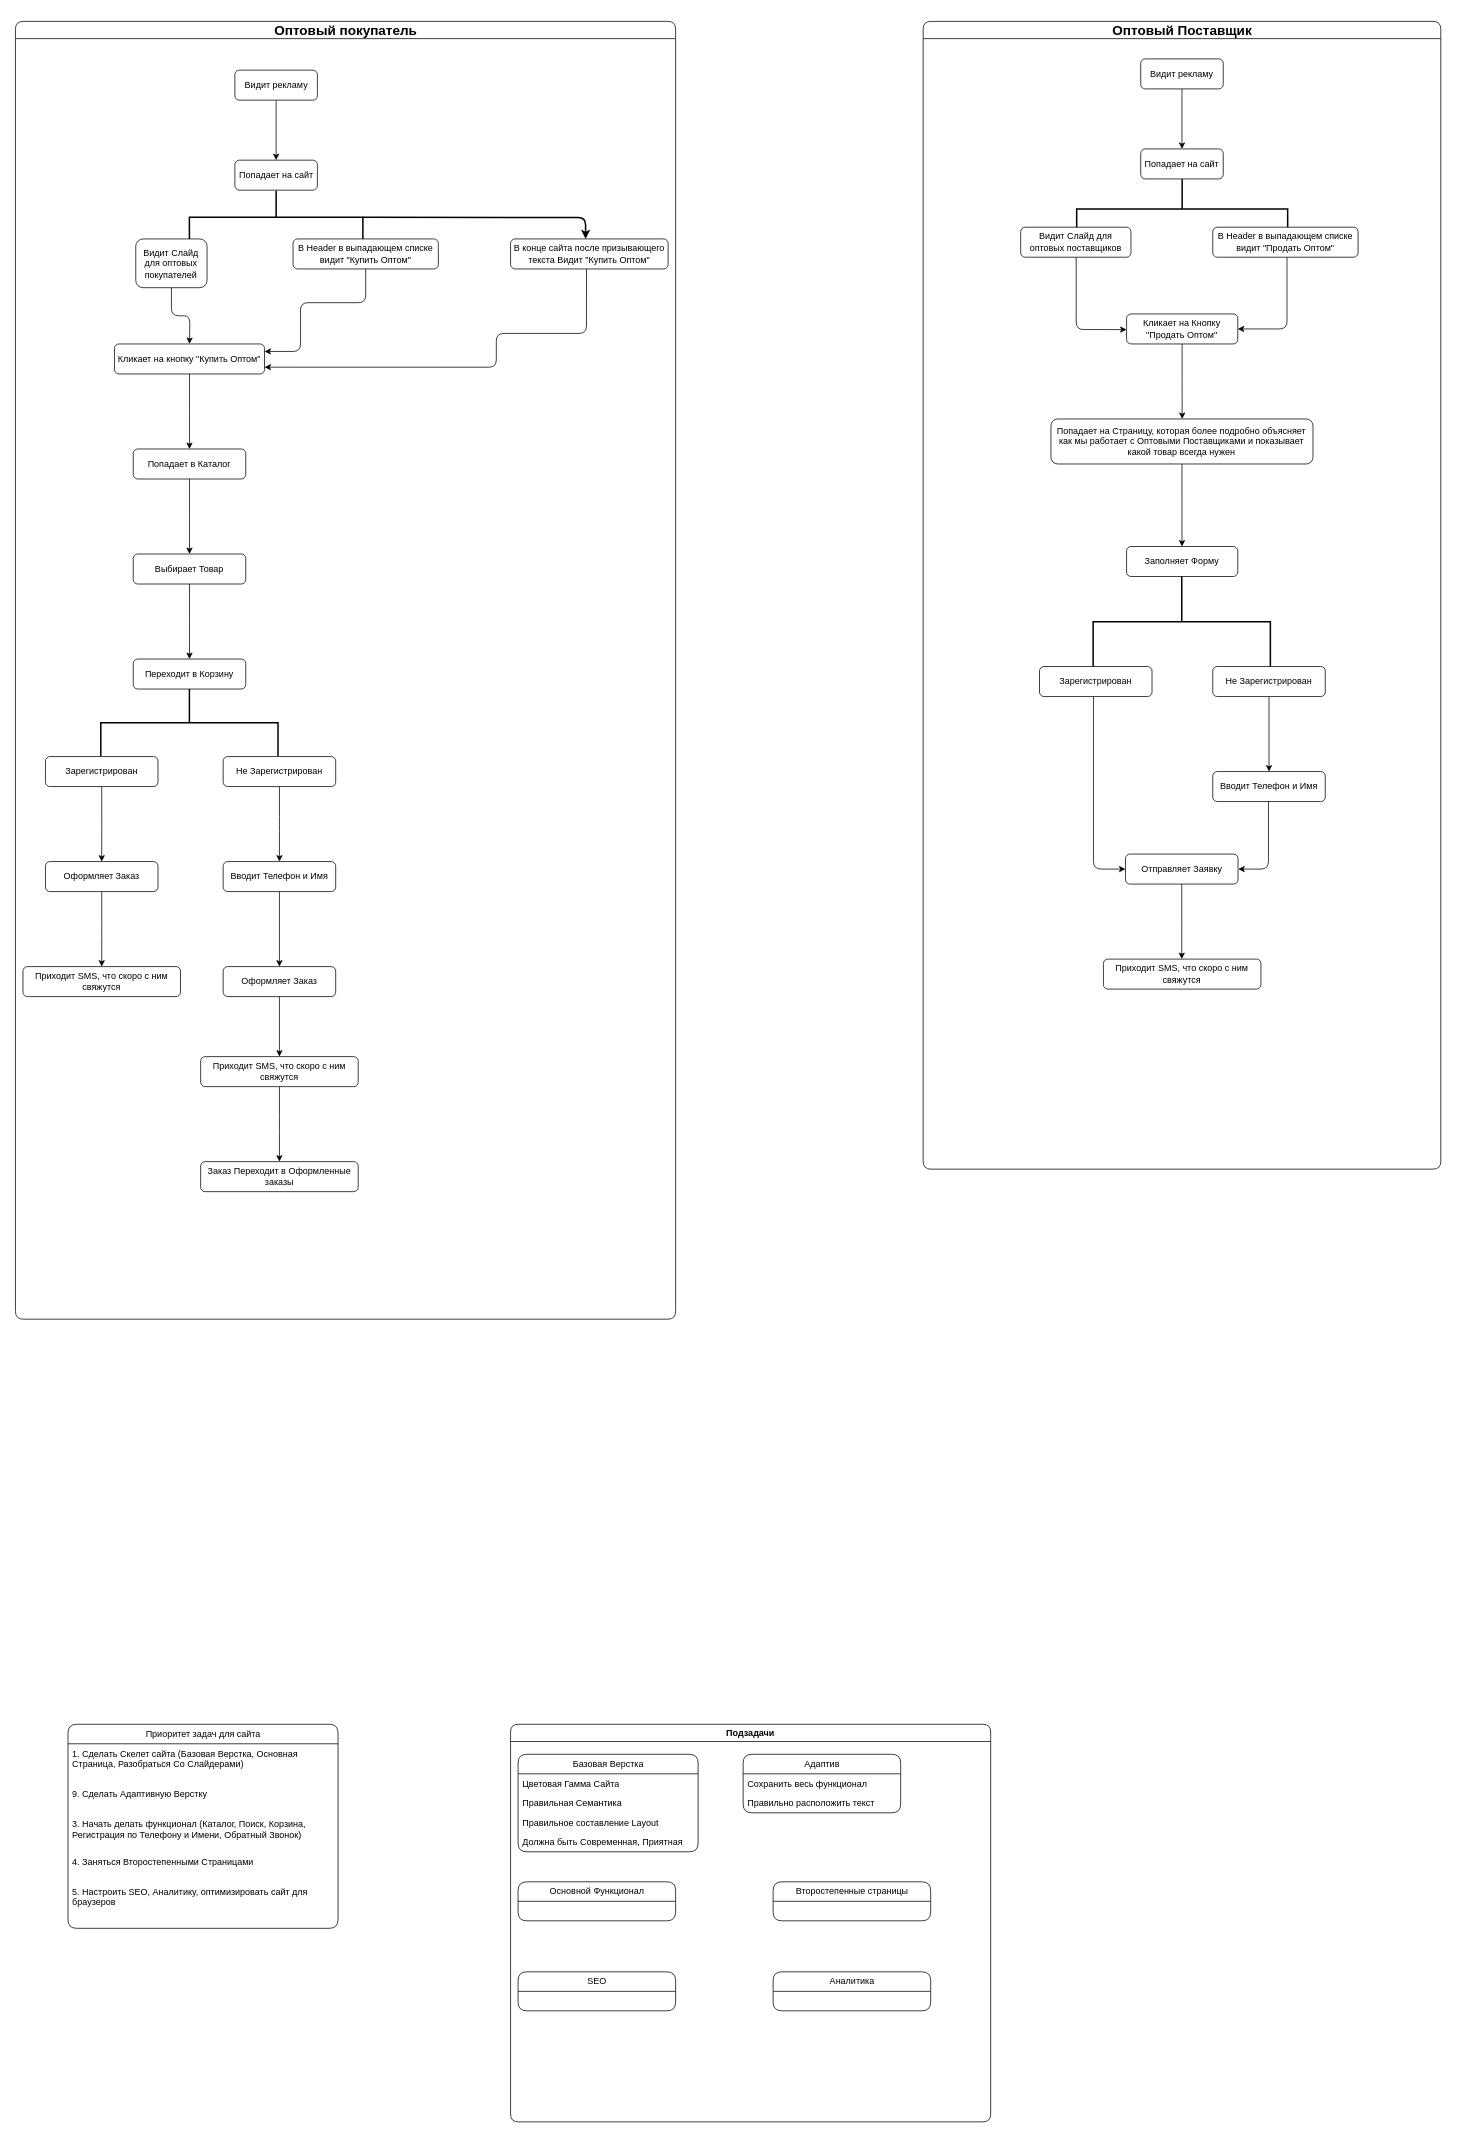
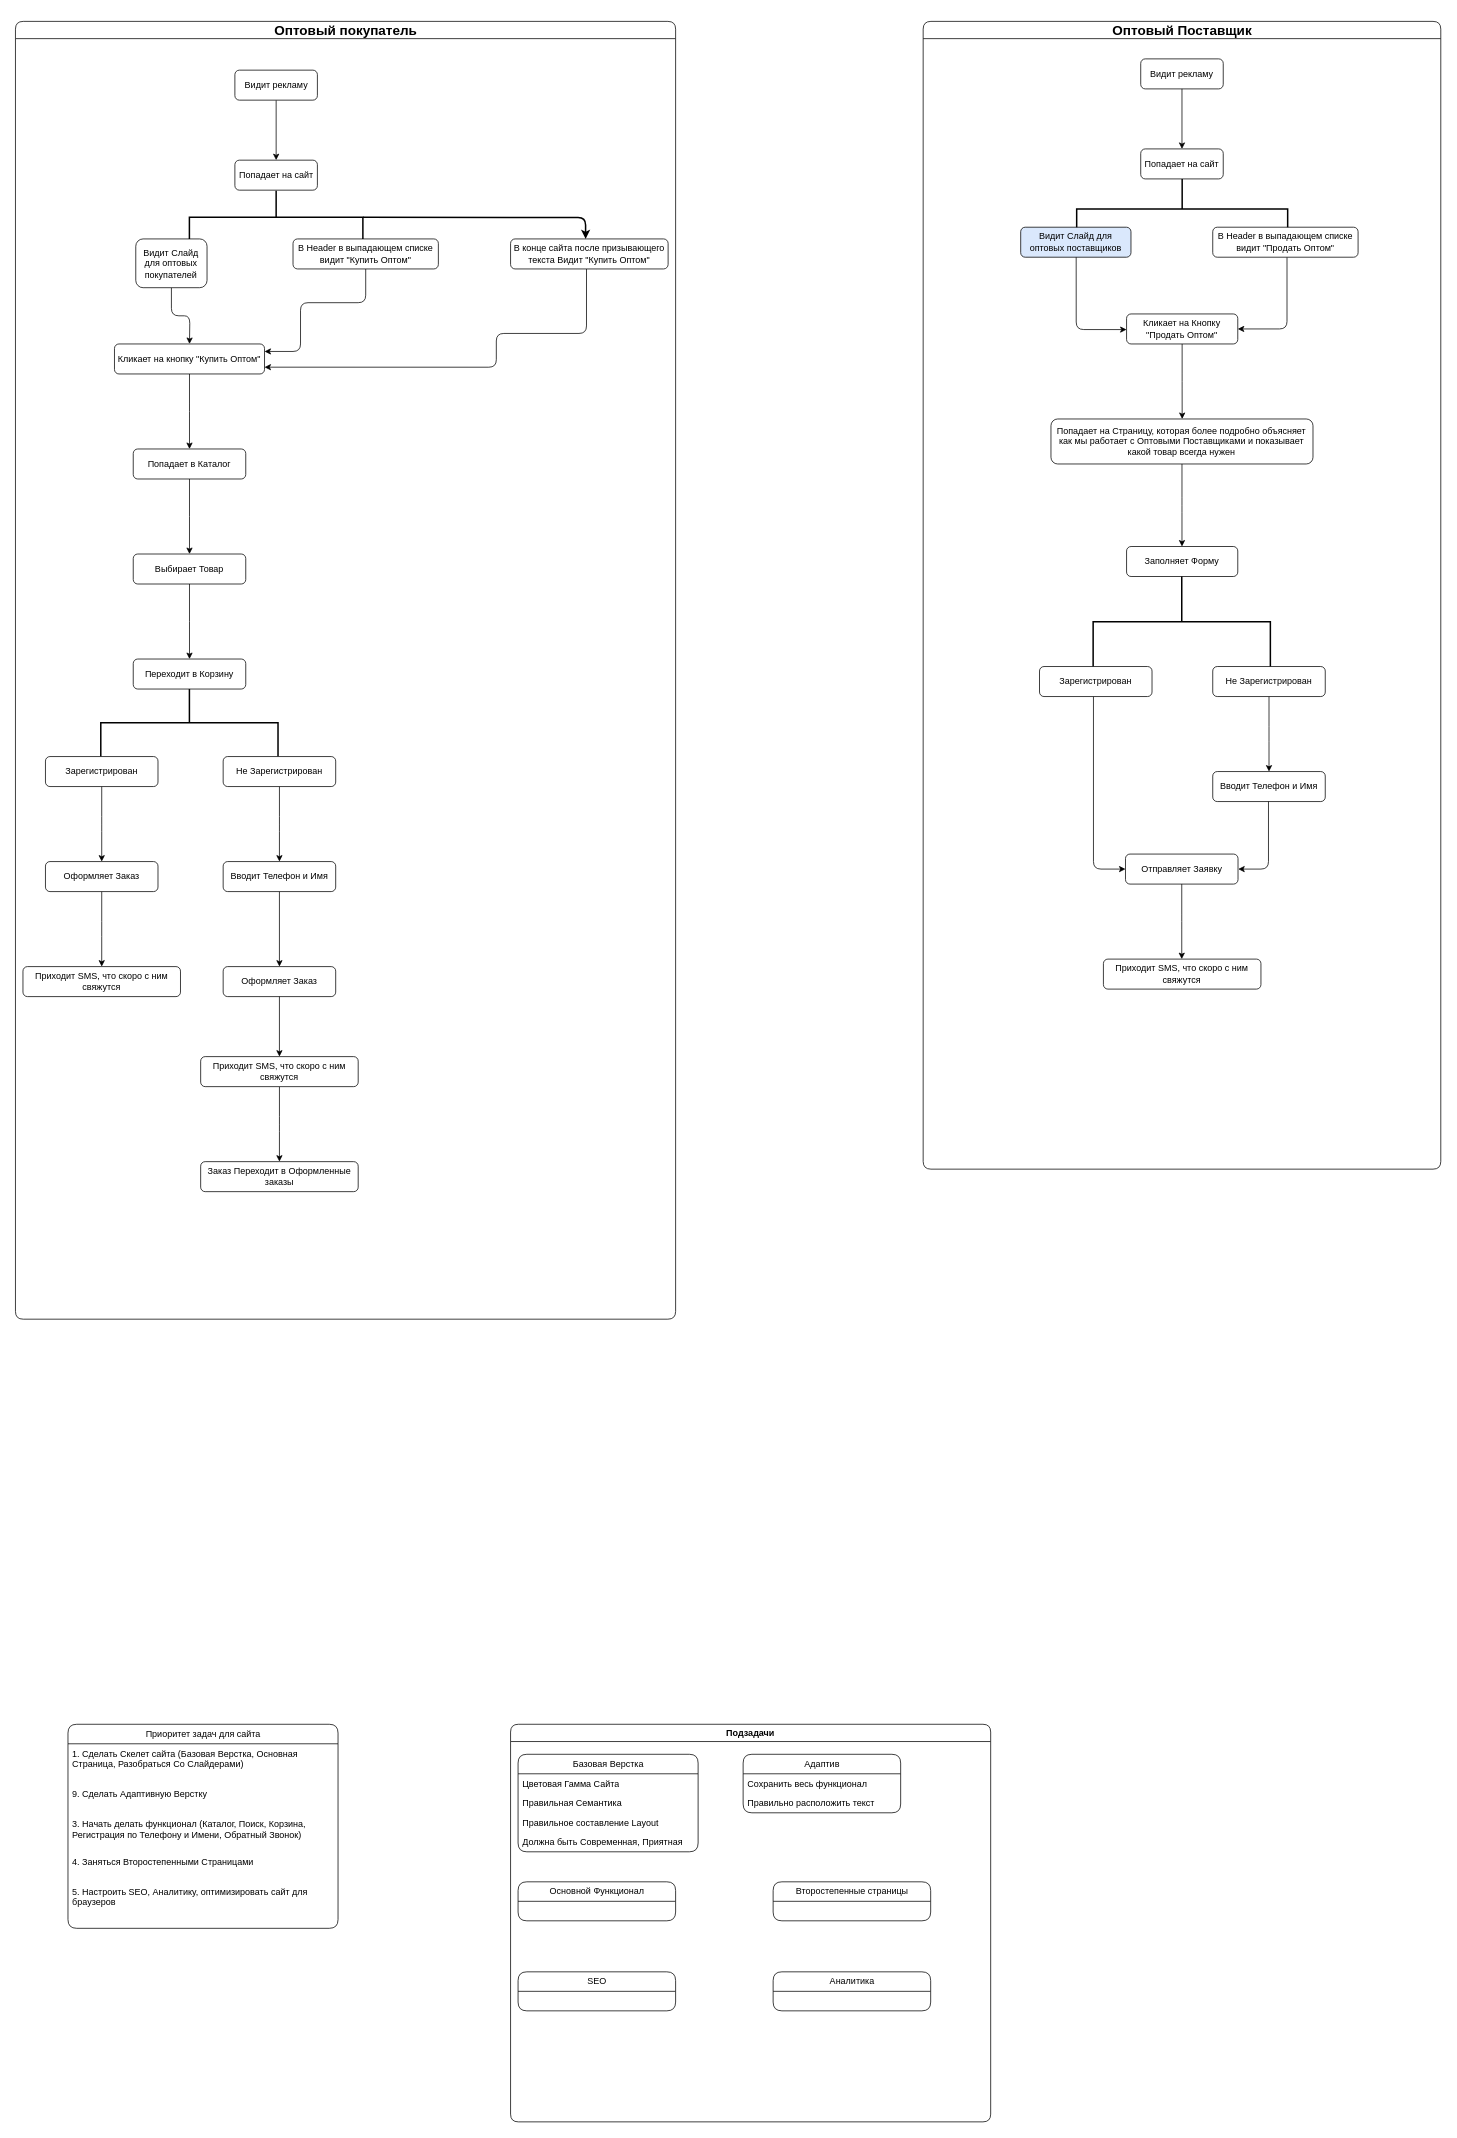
node "Видит Слайд для оптовых поставщиков": fillcolor #ffffff -> #dae8fc
